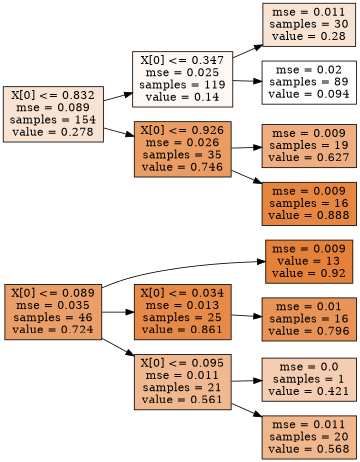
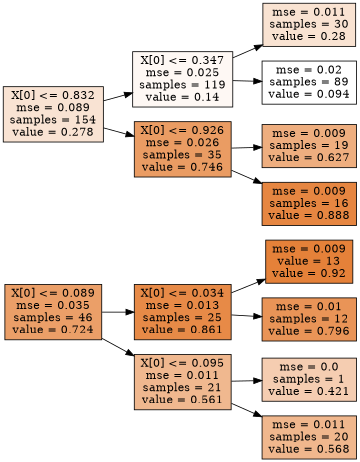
edge "X[0] <= 0.089 mse = 0.035 samples = 46 value = 0.724" -> "mse = 0.009 value = 13 value = 0.92": now "X[0] <= 0.034 mse = 0.013 samples = 25 value = 0.861" -> "mse = 0.009 value = 13 value = 0.92"
node "mse = 0.01 samples = 16 value = 0.796": label "mse = 0.01 samples = 16 value = 0.796" -> "mse = 0.01 samples = 12 value = 0.796"
